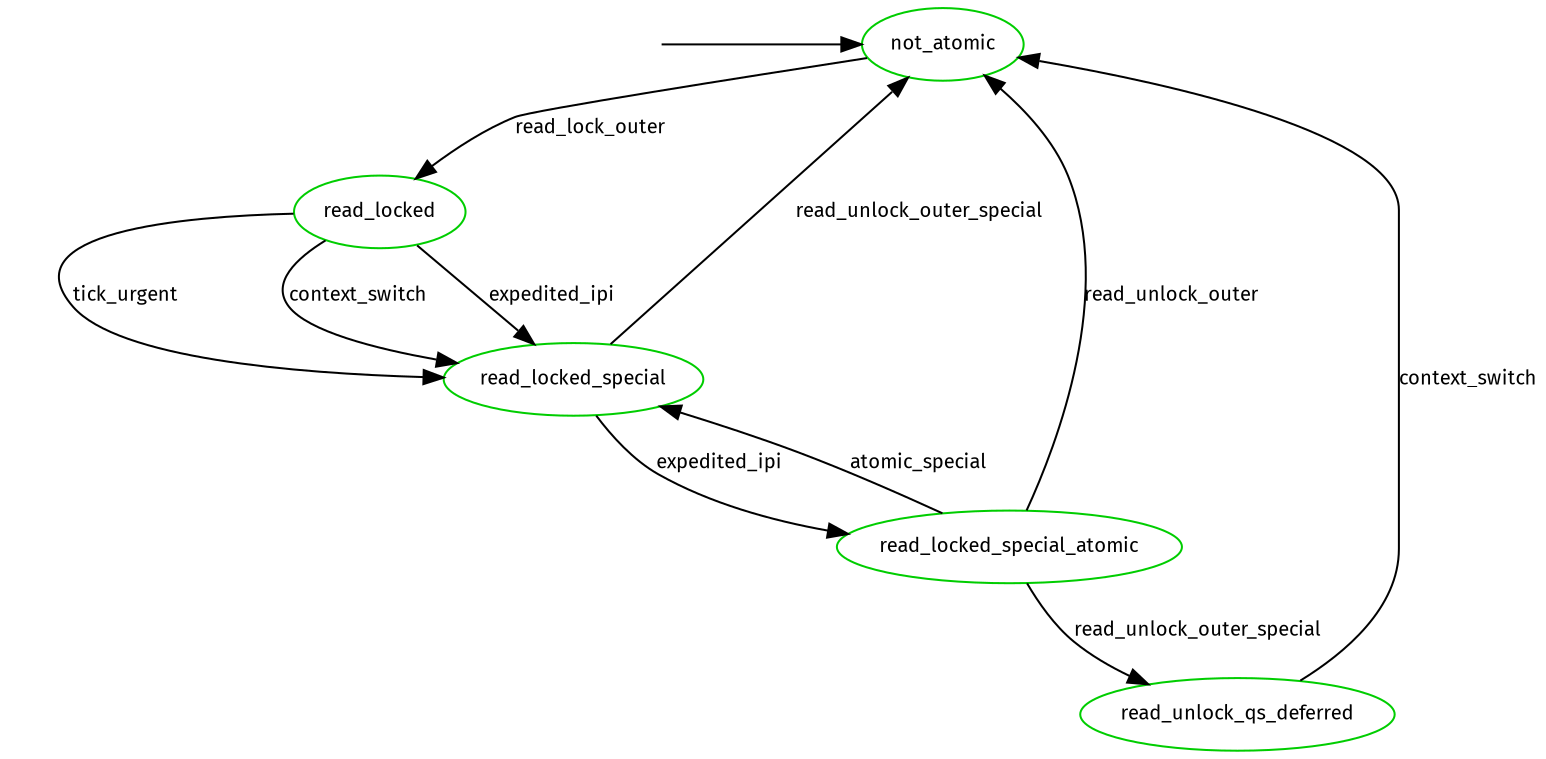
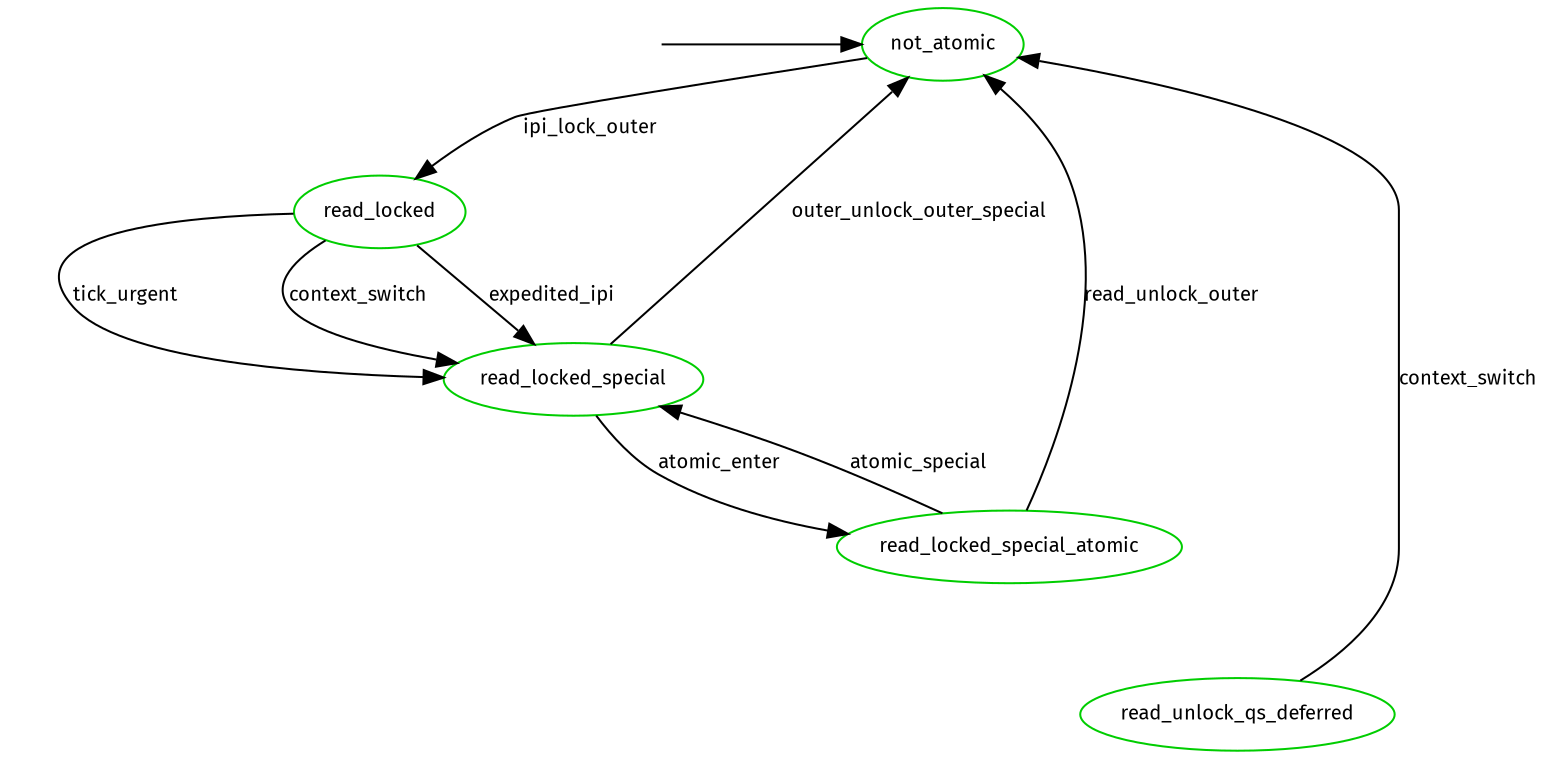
edge "not_atomic" -> "read_locked": label "read_lock_outer" -> "ipi_lock_outer"
edge "read_locked_special" -> "not_atomic": label "read_unlock_outer_special" -> "outer_unlock_outer_special"
edge "read_locked_special" -> "read_locked_special_atomic": label "expedited_ipi" -> "atomic_enter"
edge "read_locked_special_atomic" -> "read_unlock_qs_deferred": removed, label "read_unlock_outer_special"
